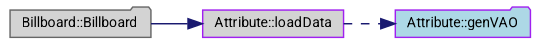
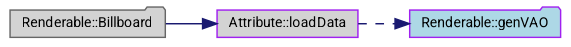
node "Billboard::Billboard": label "Billboard::Billboard" -> "Renderable::Billboard"
node "Attribute::genVAO": label "Attribute::genVAO" -> "Renderable::genVAO"
